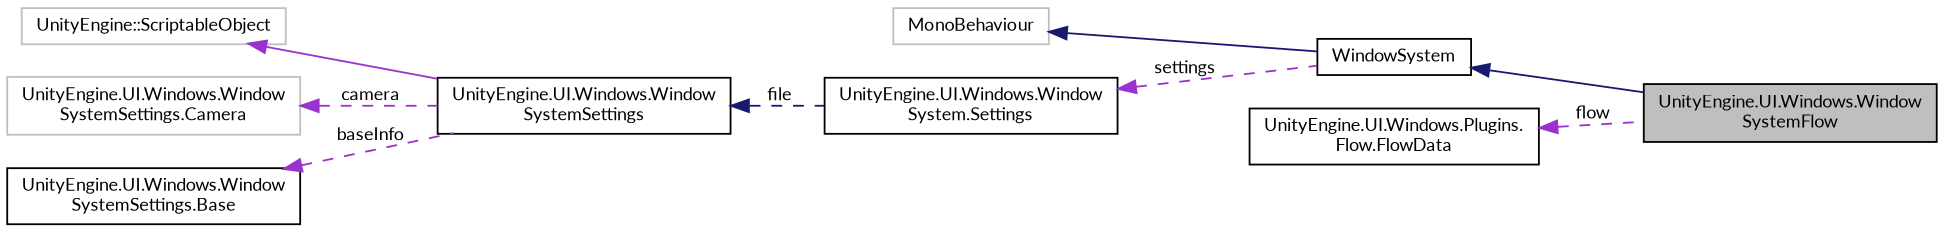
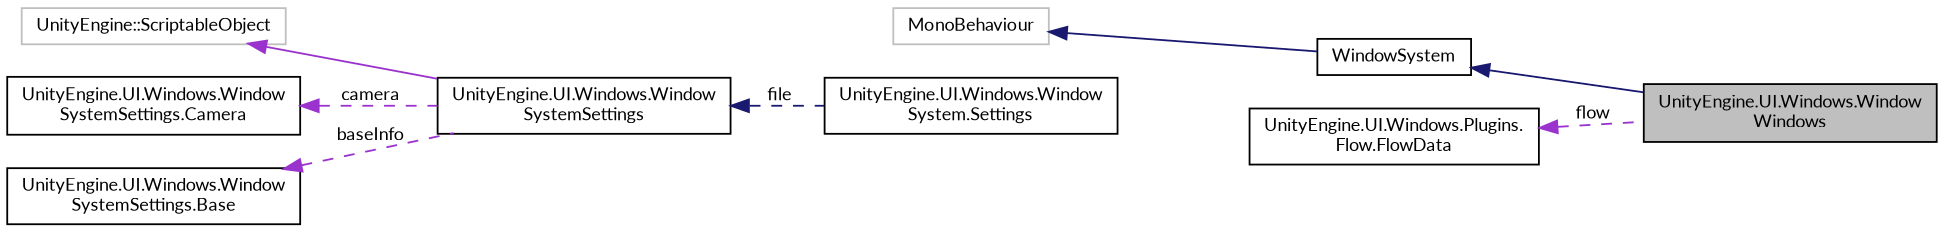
edge "WindowSystem" -> "UnityEngine.UI.Windows.Window System.Settings": removed, label "settings"
node "UnityEngine.UI.Windows.Window SystemSettings.Camera": color grey75 -> black
node "UnityEngine.UI.Windows.Window SystemFlow": label "UnityEngine.UI.Windows.Window SystemFlow" -> "UnityEngine.UI.Windows.Window Windows"
